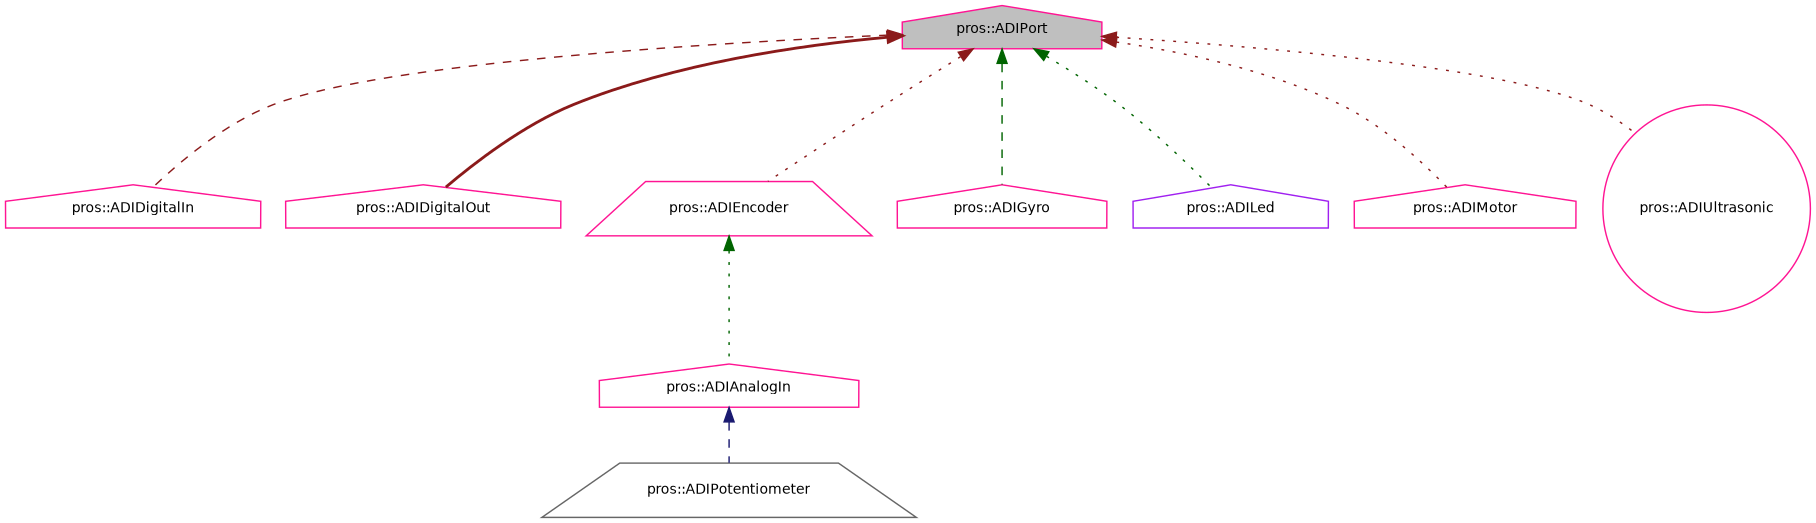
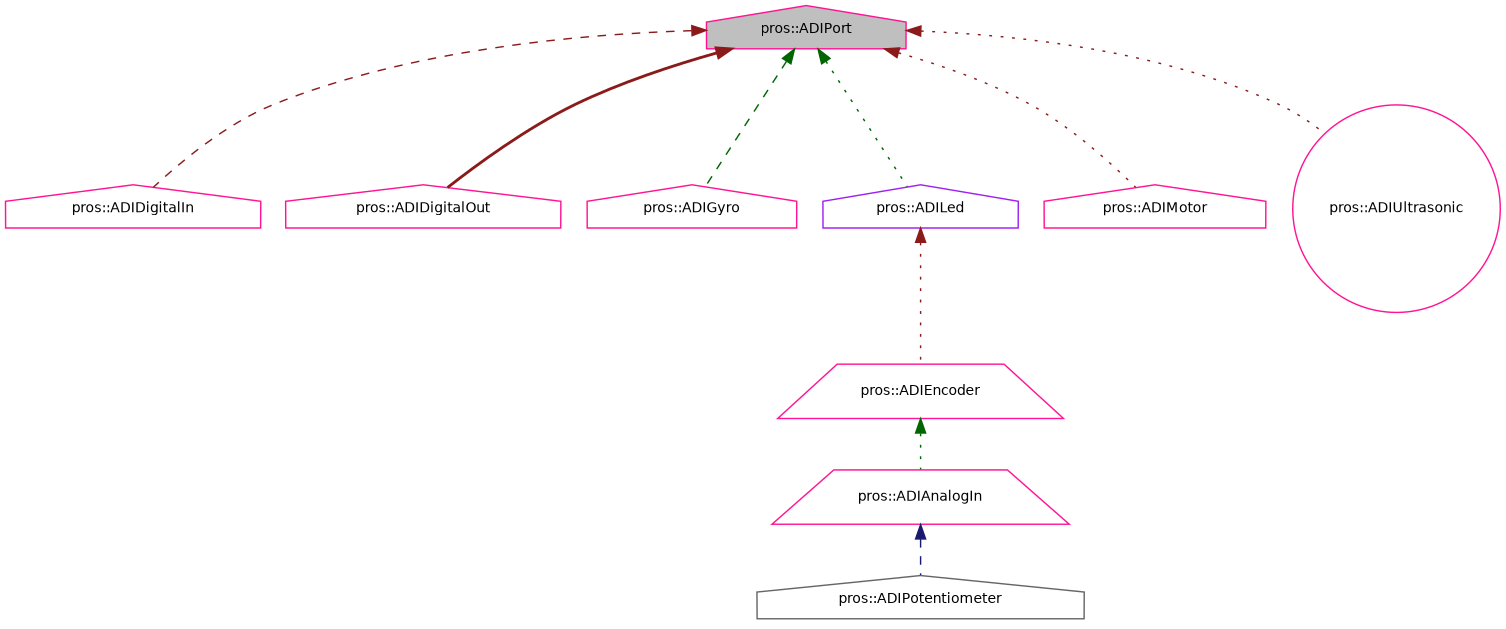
edge "pros::ADIEncoder" -> "pros::ADIPort": now "pros::ADIEncoder" -> "pros::ADILed"
node "pros::ADIAnalogIn": shape house -> trapezium
node "pros::ADIPotentiometer": shape trapezium -> house
